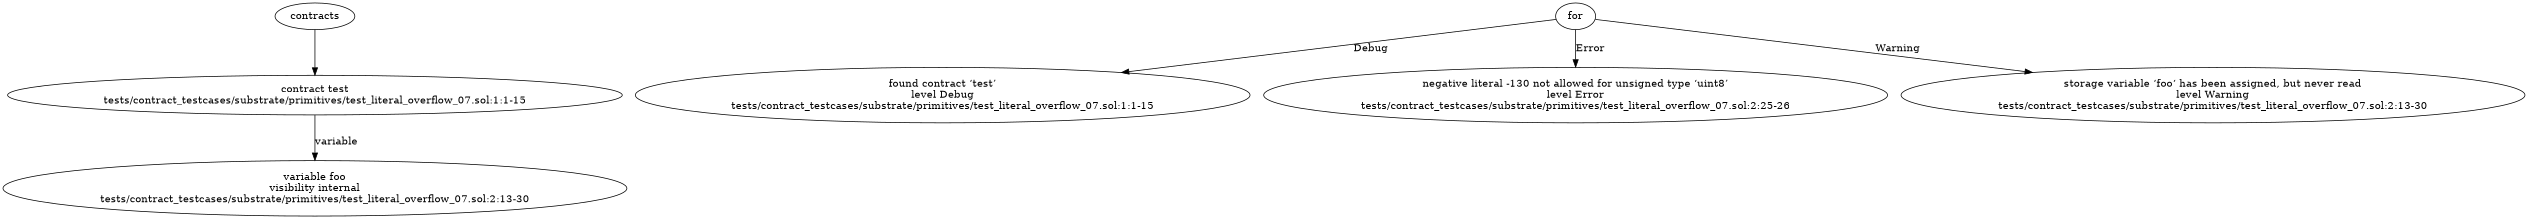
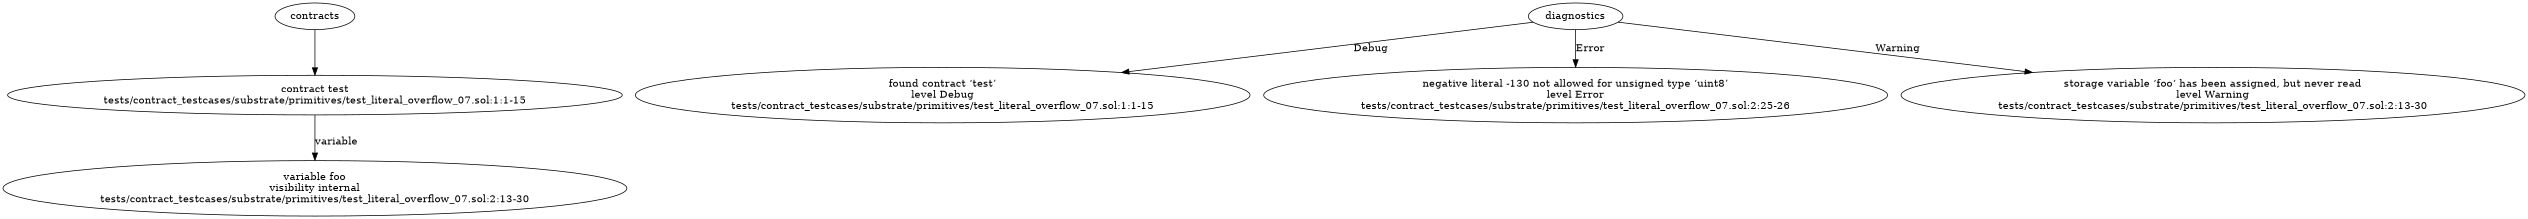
node "for": label "for" -> "diagnostics"
